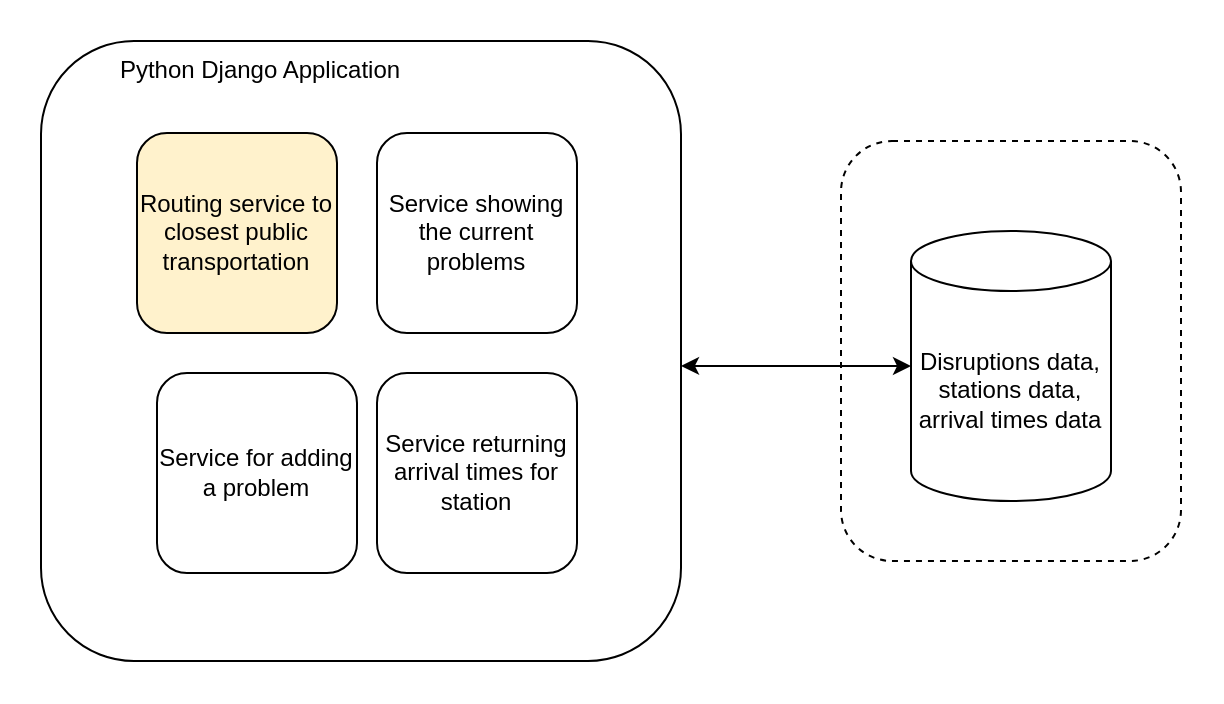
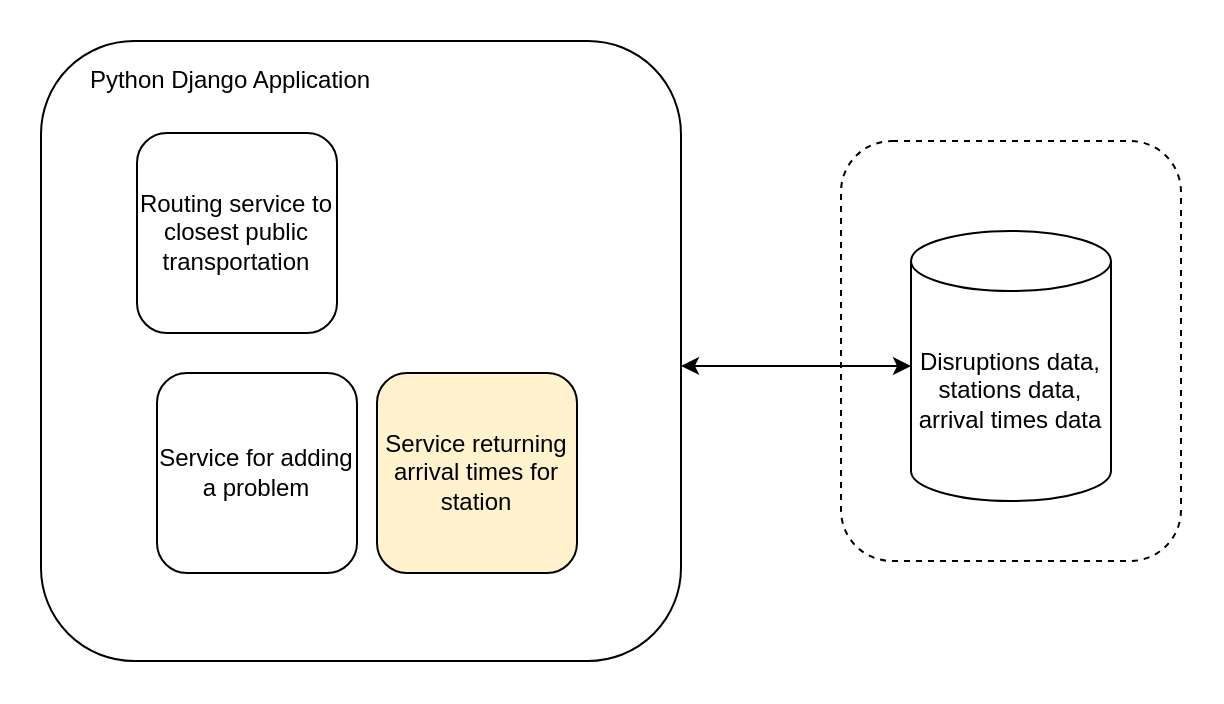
node "Python Django Application": moved (261, 71) -> (231, 81)
node "Routing service to closest public transportation": fillcolor #fff2cc -> #ffffff
node "Service showing the current problems": removed
node "Service returning arrival times for station": fillcolor #ffffff -> #fff2cc
